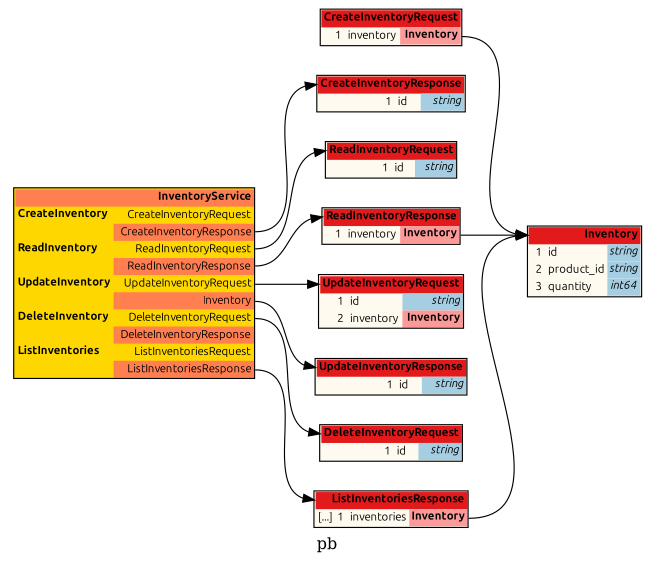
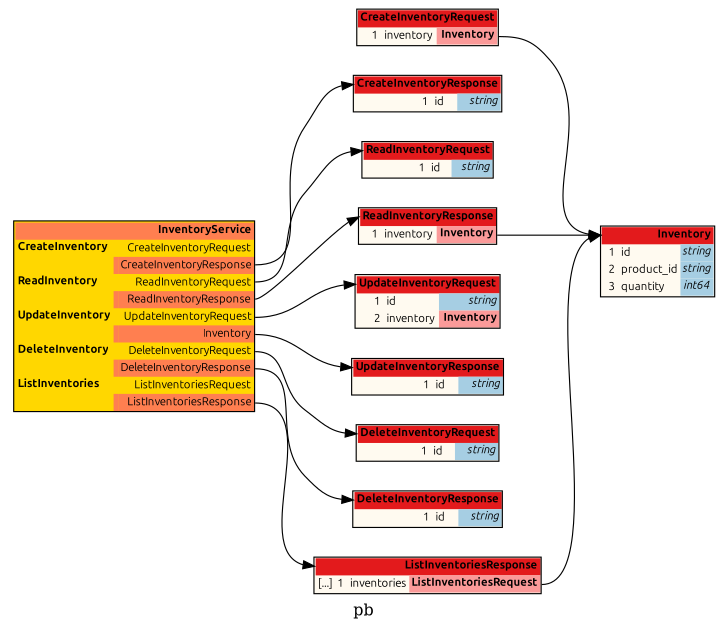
node "DeleteInventoryResponse": added
node "ListInventoriesResponse": text "Inventory" -> "ListInventoriesRequest"
